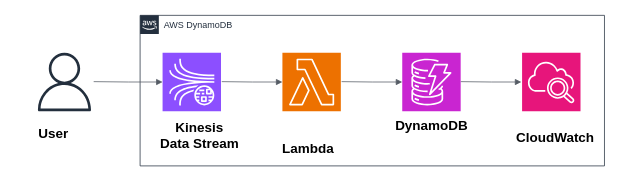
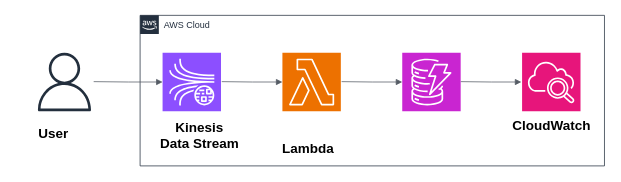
node "AWS DynamoDB": label "AWS DynamoDB" -> "AWS Cloud"
node "DynamoDB": removed
node "CloudWatch": moved (555, 138) -> (552, 126)
